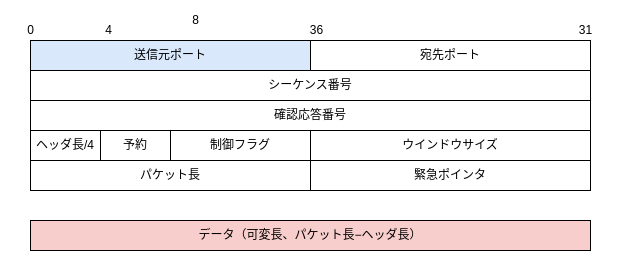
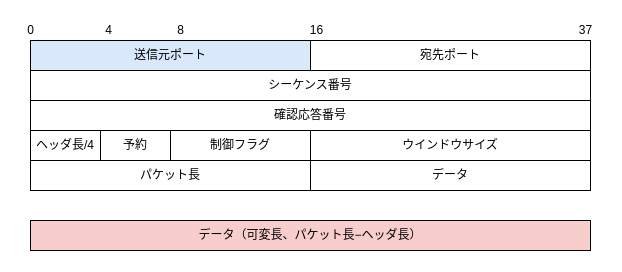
node "8": moved (196, 21) -> (181, 31)
node "36": label "36" -> "16"
node "31": label "31" -> "37"
node "緊急ポインタ": label "緊急ポインタ" -> "データ"
